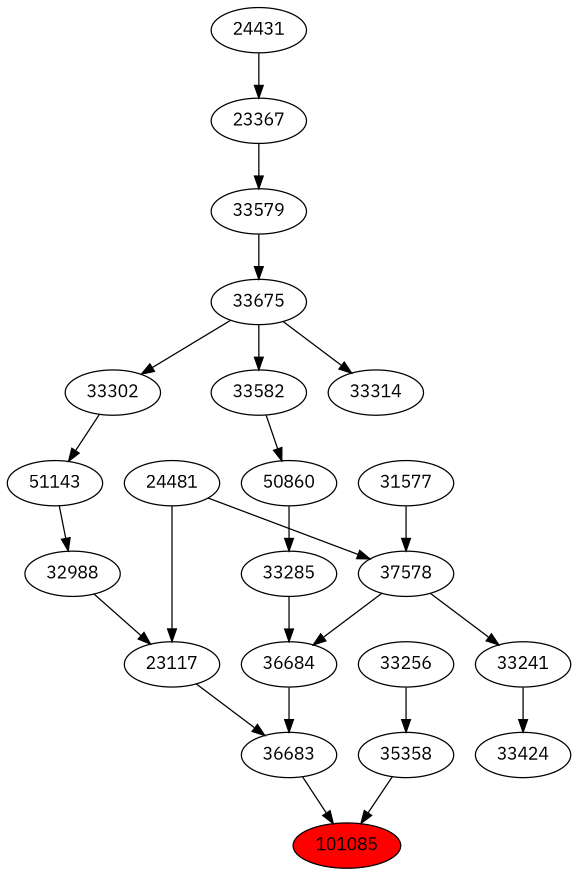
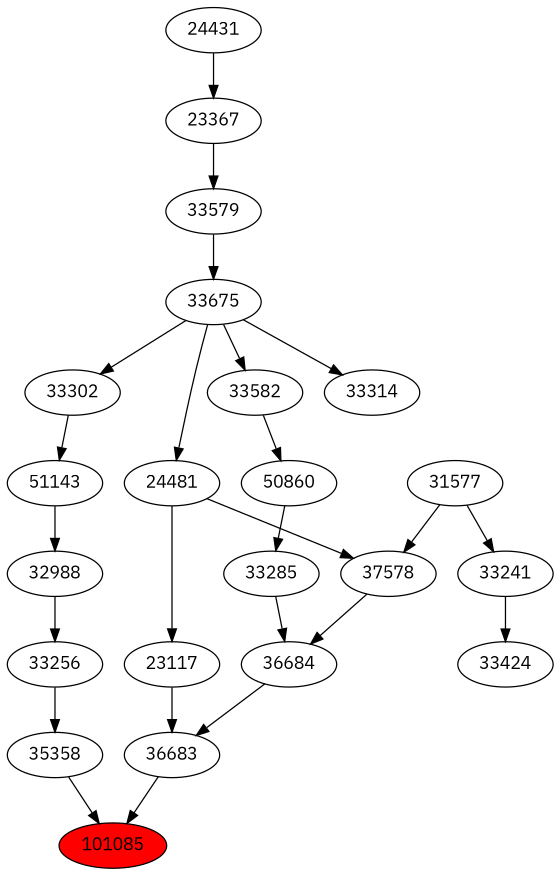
edge "33675" -> "24481": added
edge "32988" -> "23117": now "32988" -> "33256"
edge "37578" -> "33241": now "31577" -> "33241"
